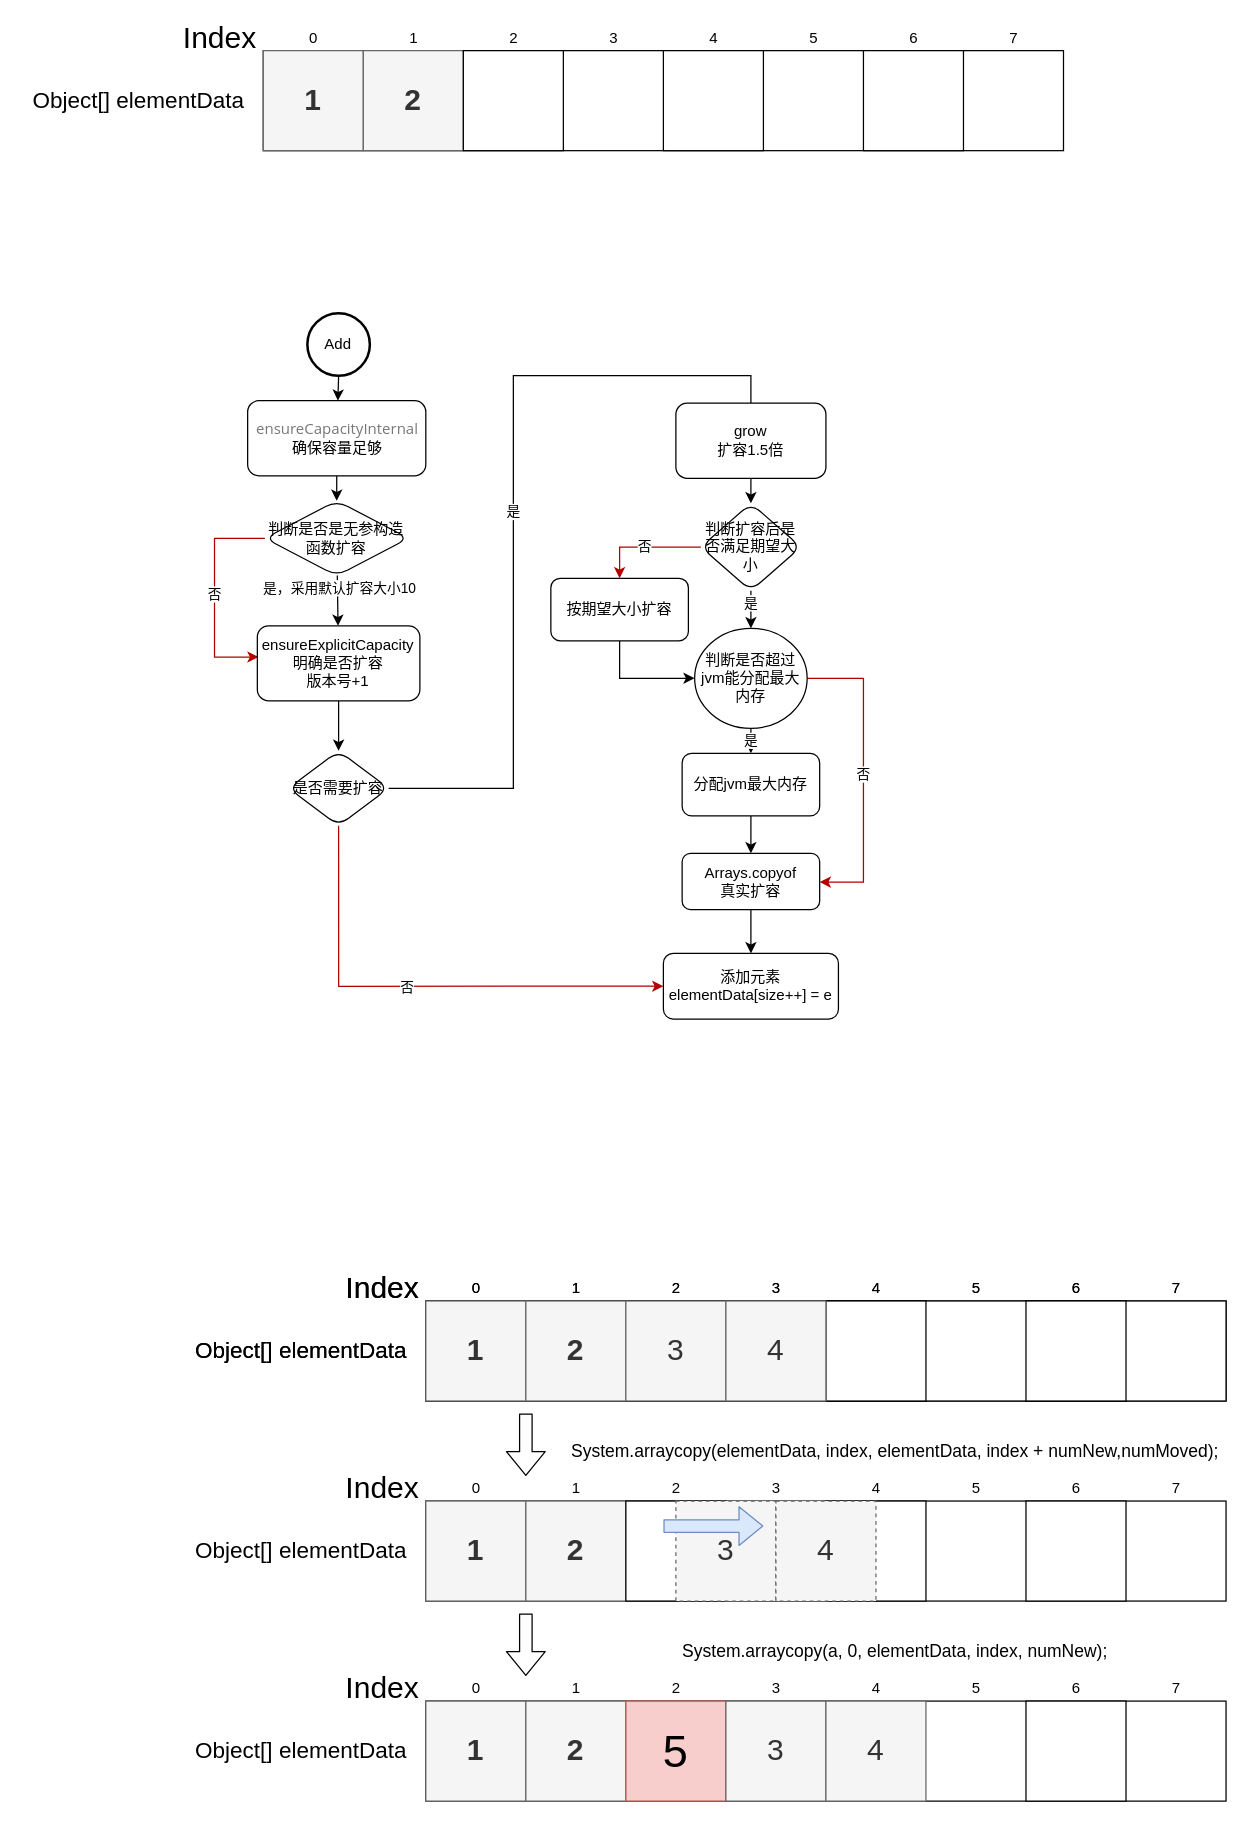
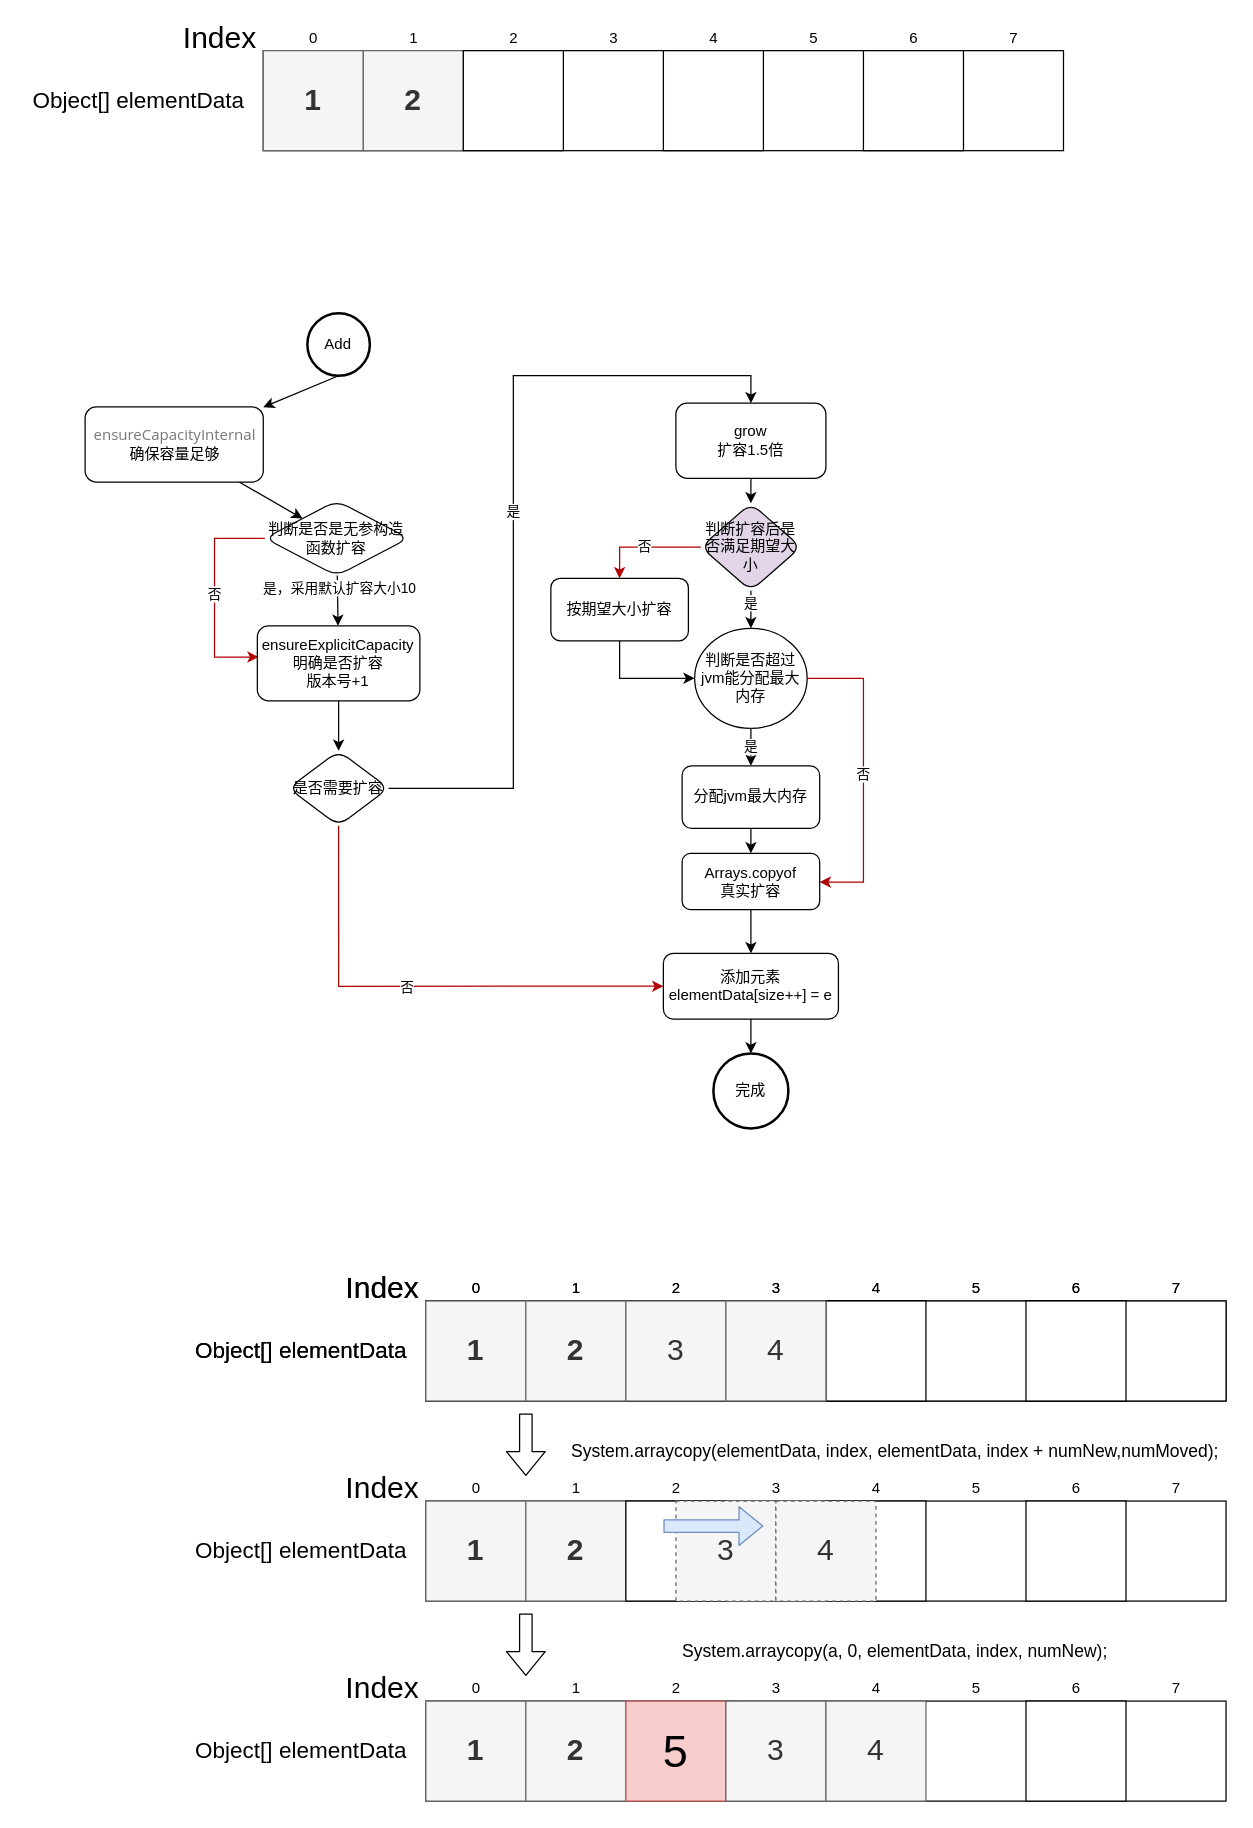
edge "grow 扩容1.5倍" -- "是否需要扩容": arrowhead none -> classic
node "ensureCapacityInternal 确保容量足够": moved (337, 438) -> (174, 444)
node "判断扩容后是否满足期望大小": fillcolor #ffffff -> #e1d5e7
node "分配jvm最大内存": moved (751, 784) -> (751, 797)
edge "添加元素 elementData[size++] = e" -> "完成": added
node "完成": added
